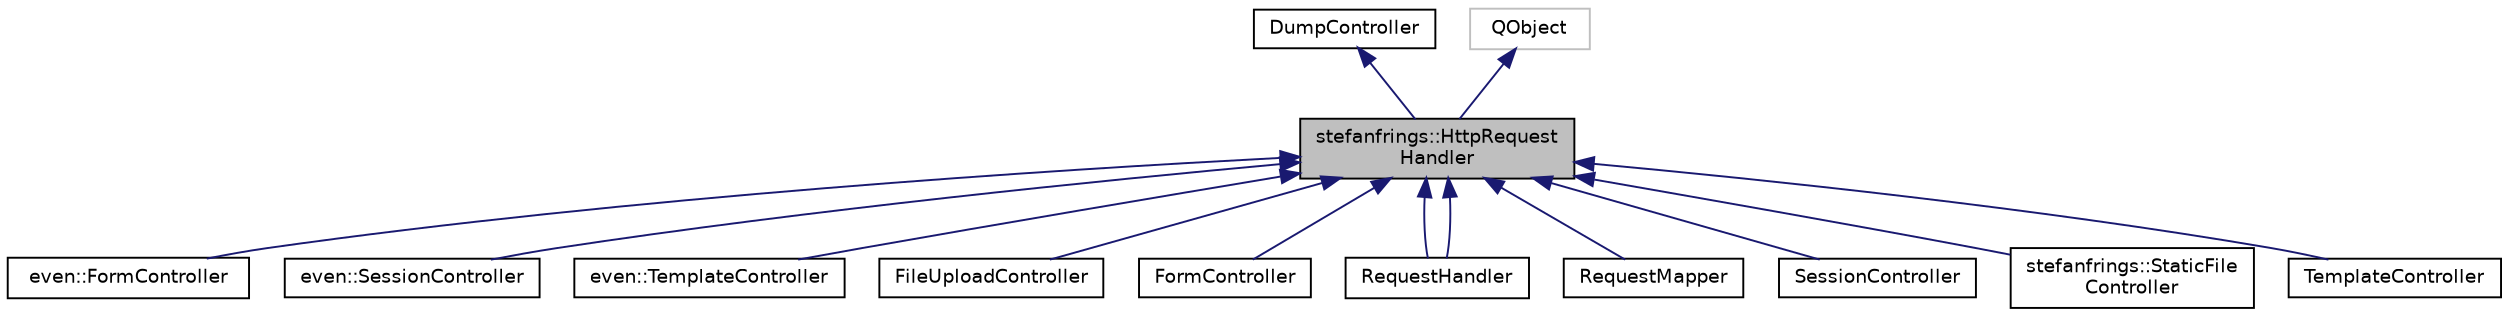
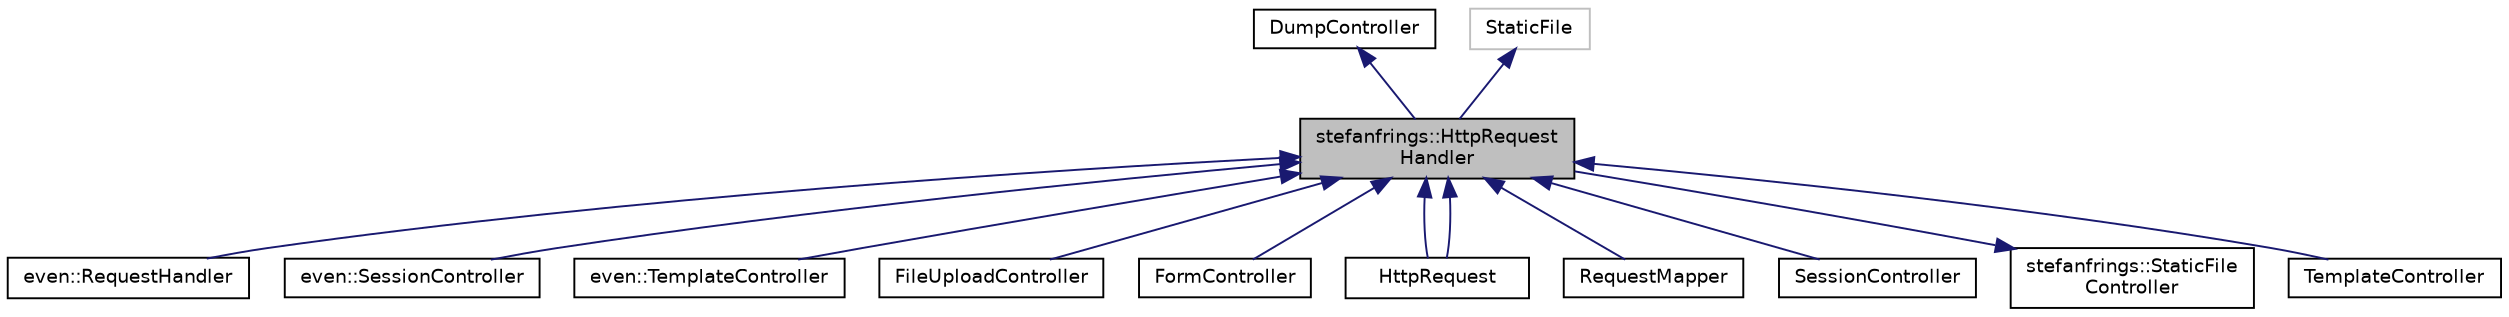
node "QObject": label "QObject" -> "StaticFile"
edge "stefanfrings::StaticFile Controller" -> "stefanfrings::HttpRequest Handler": reversed
node "even::FormController": label "even::FormController" -> "even::RequestHandler"
node "RequestHandler": label "RequestHandler" -> "HttpRequest"
